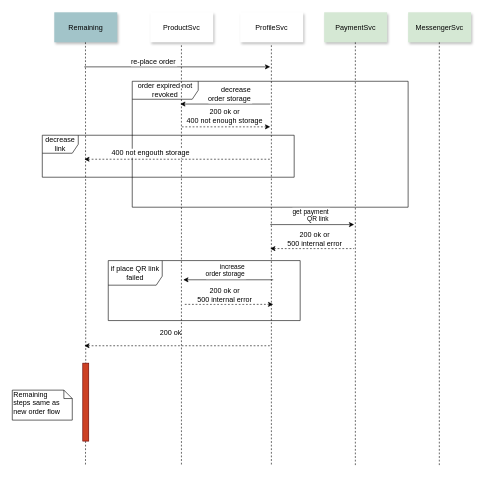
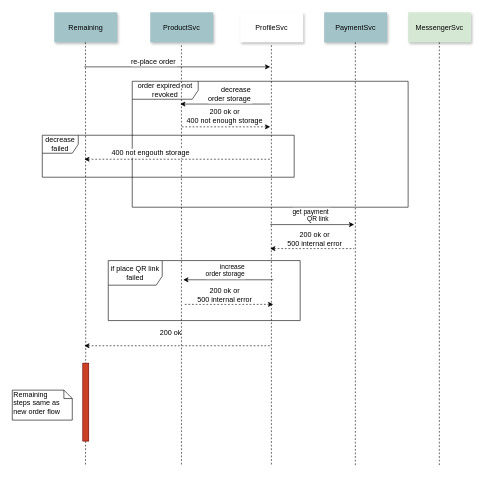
node "ProductSvc": fillcolor #ffffff -> #a2c4c9
node "PaymentSvc": fillcolor #d5e8d4 -> #a2c4c9
node "decrease link": label "decrease link" -> "decrease failed"
